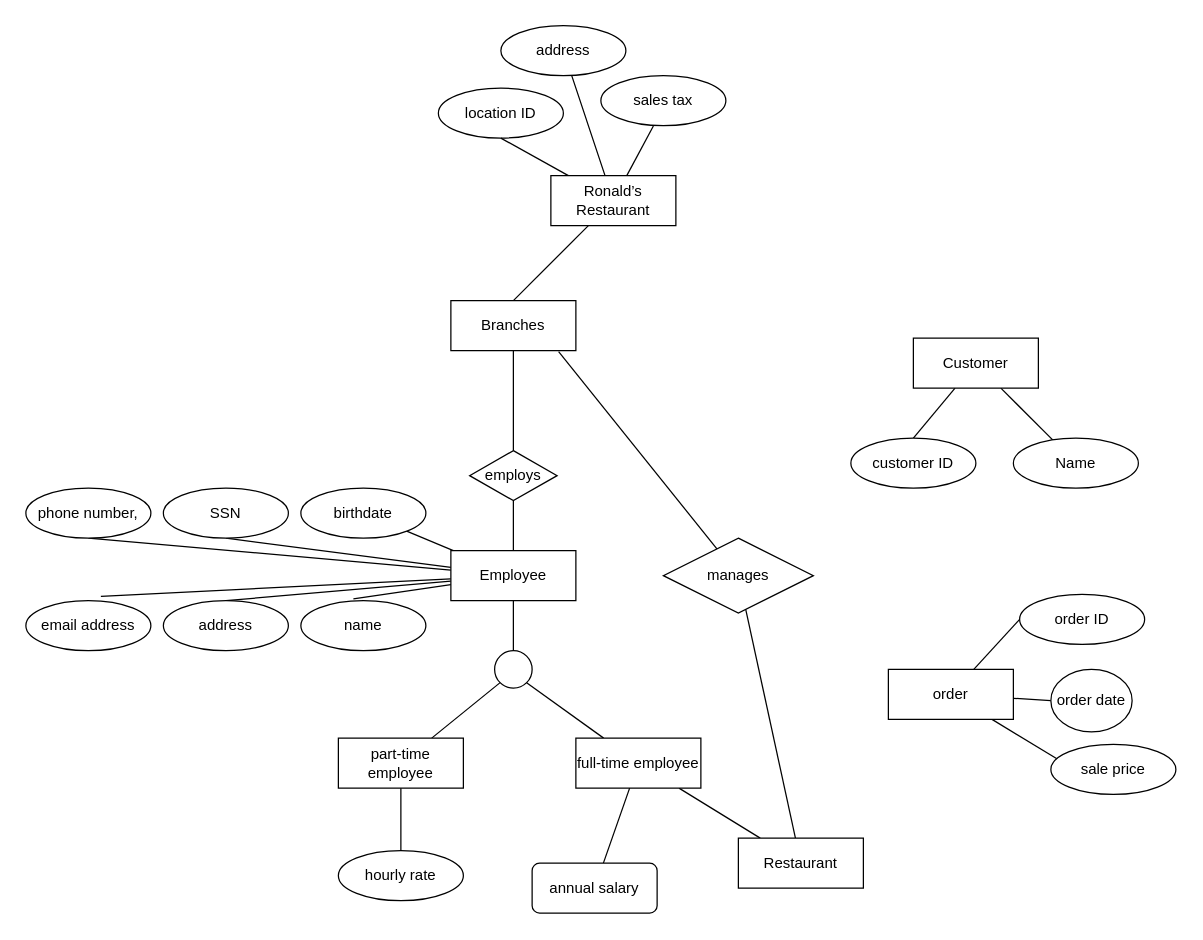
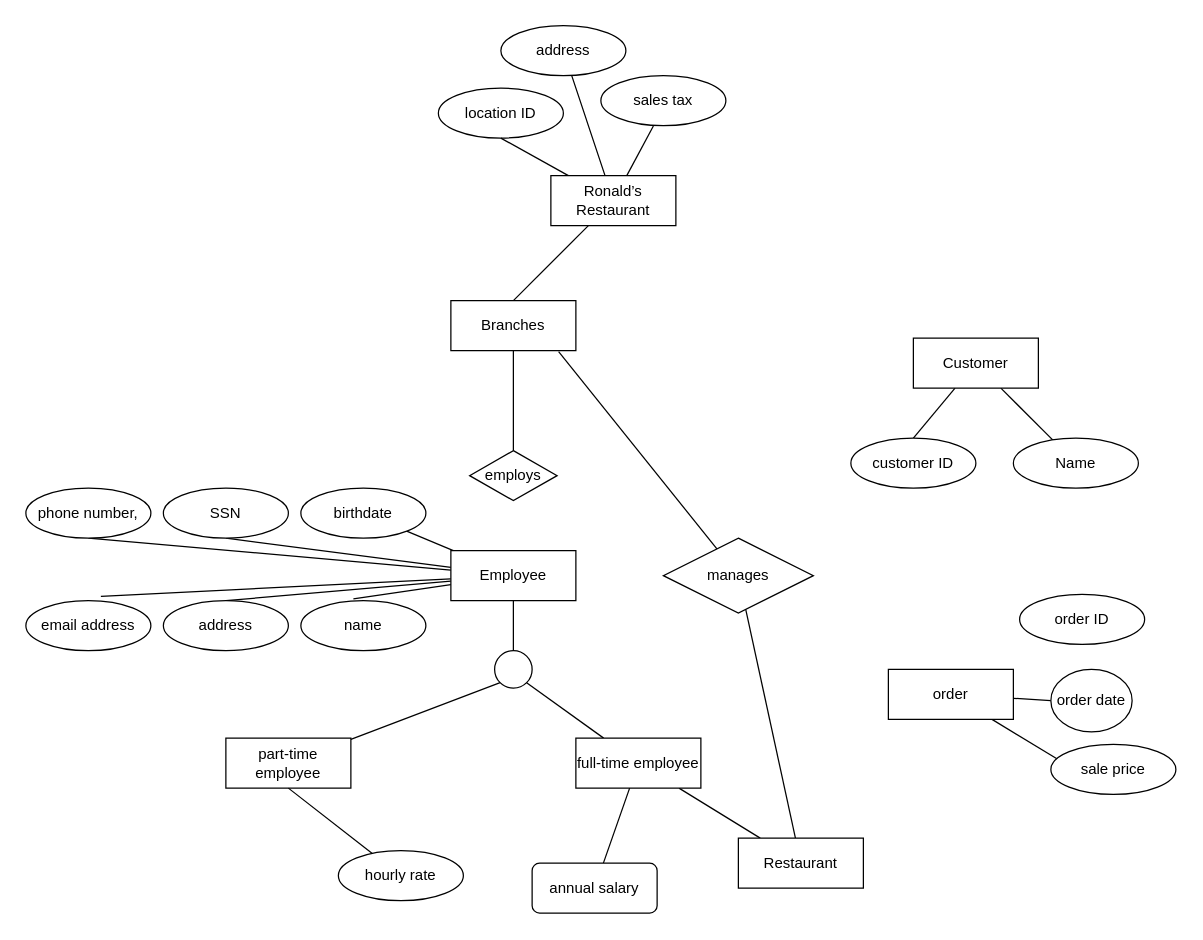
edge "employs" -- "Employee": removed
edge "order ID" -- "order": removed
node "part-time employee": moved (401, 763) -> (288, 763)
